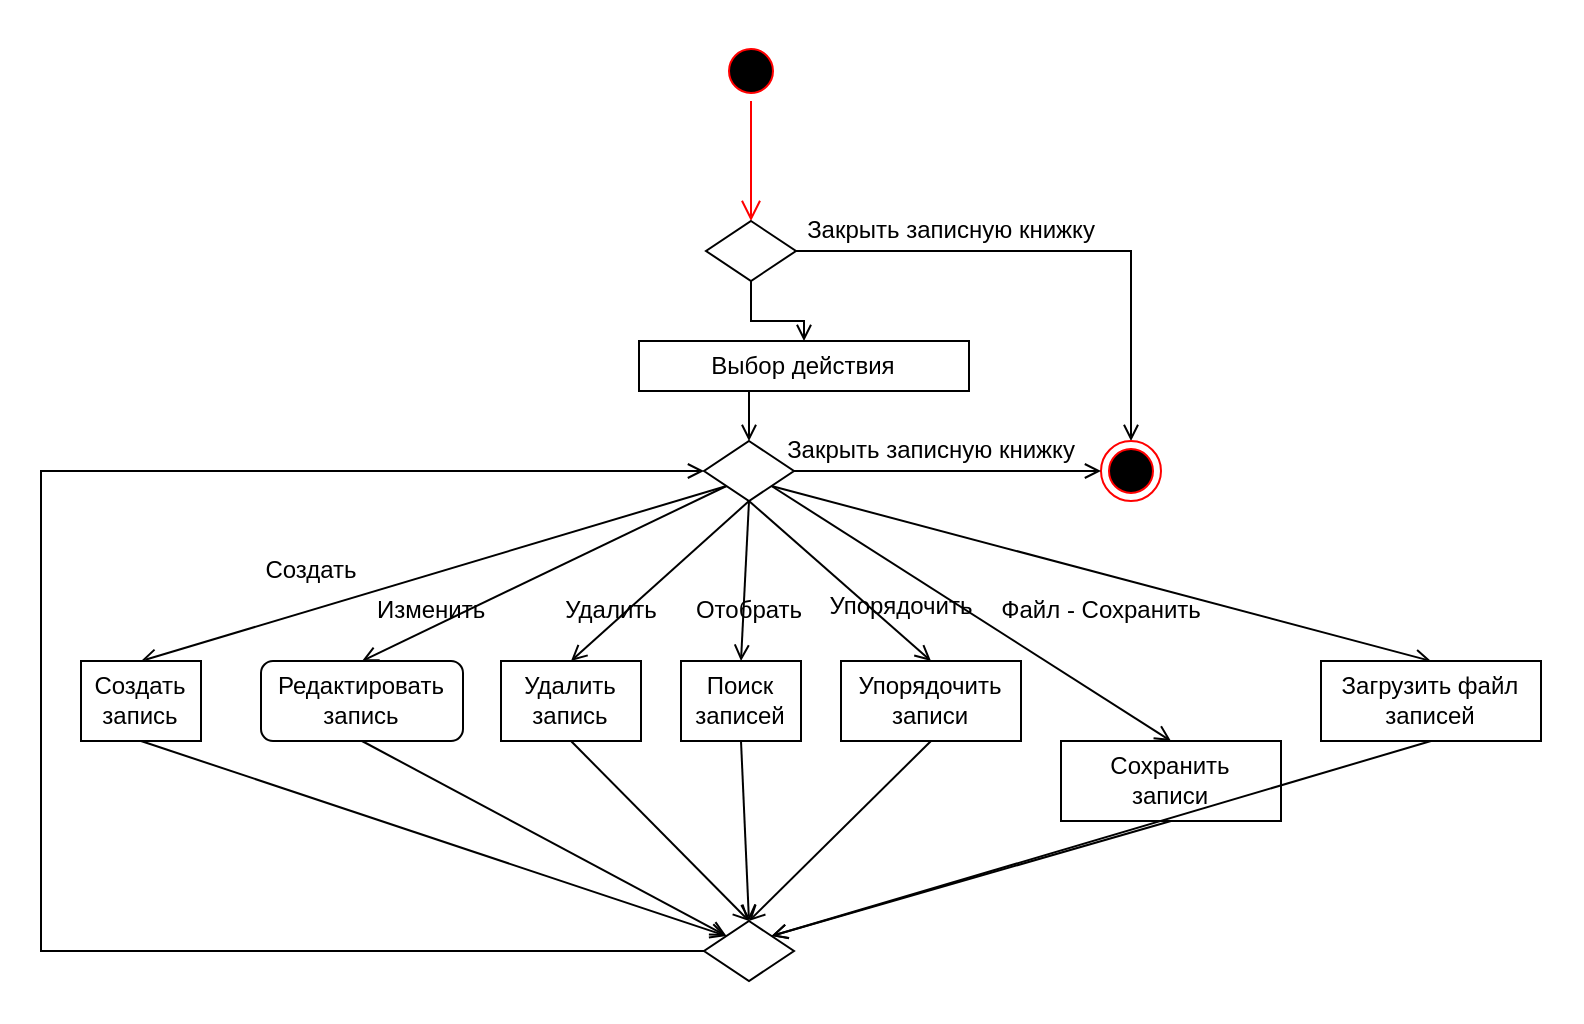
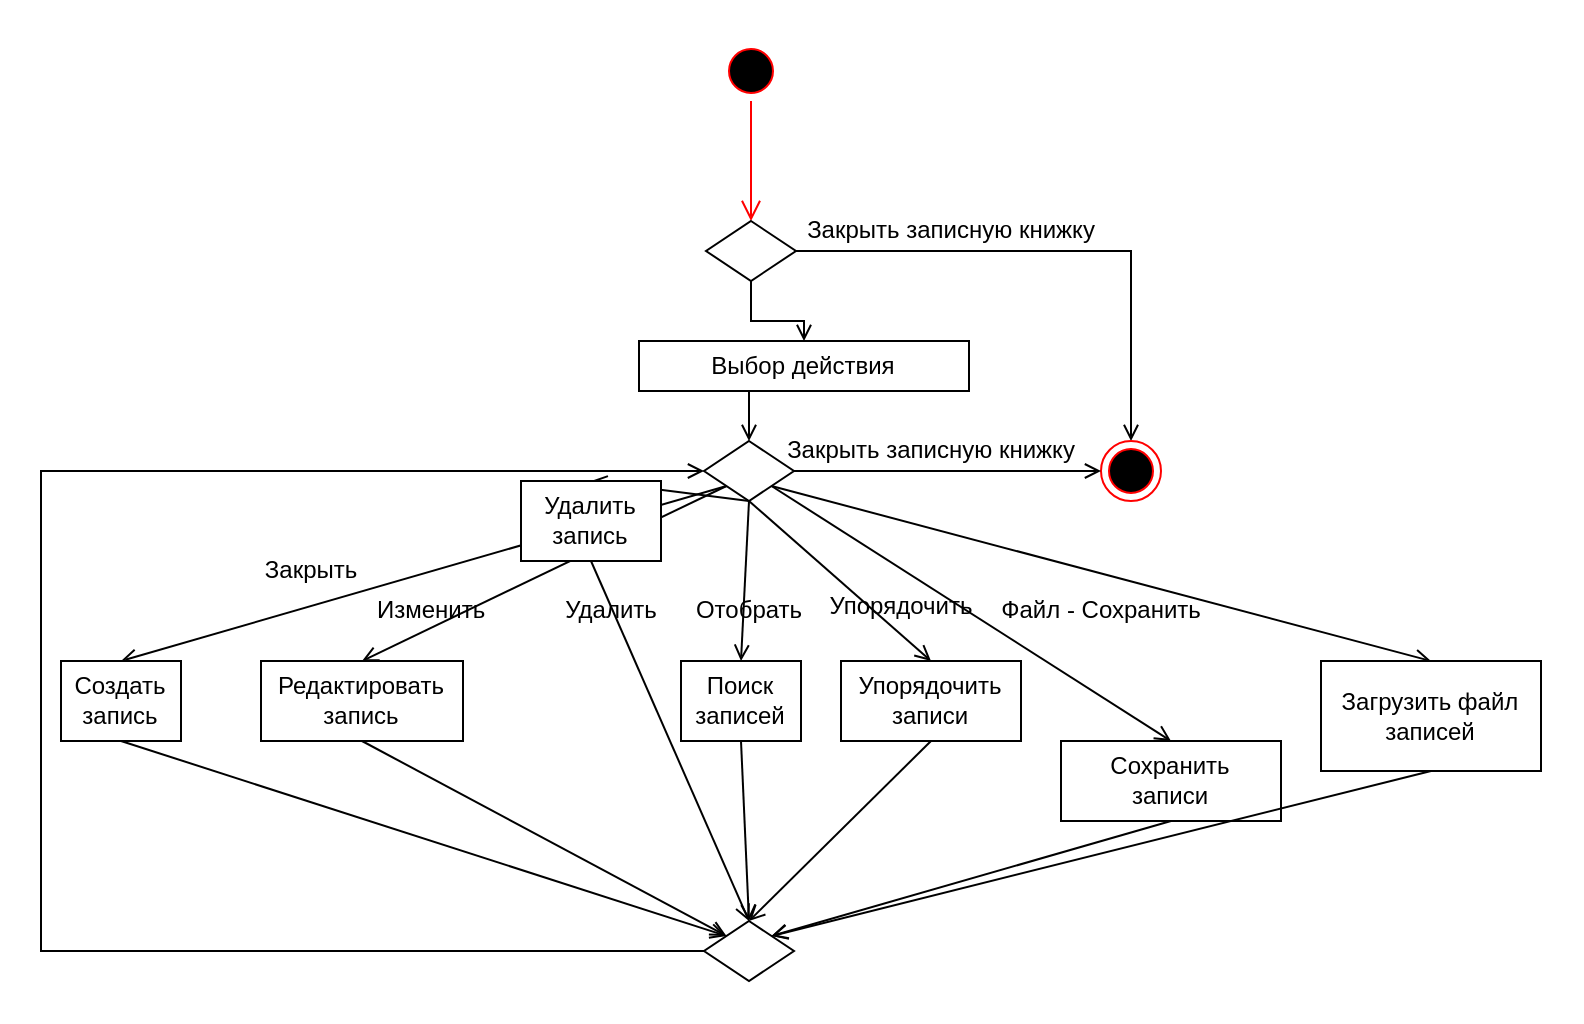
node "Создать": label "Создать" -> "Закрыть"
node "Создать запись": moved (141, 701) -> (121, 701)
node "Редактировать запись": shape rounded rectangle -> rectangle
node "Удалить запись": moved (571, 701) -> (591, 521)
node "Загрузить файл записей": size 220x80 -> 220x110
